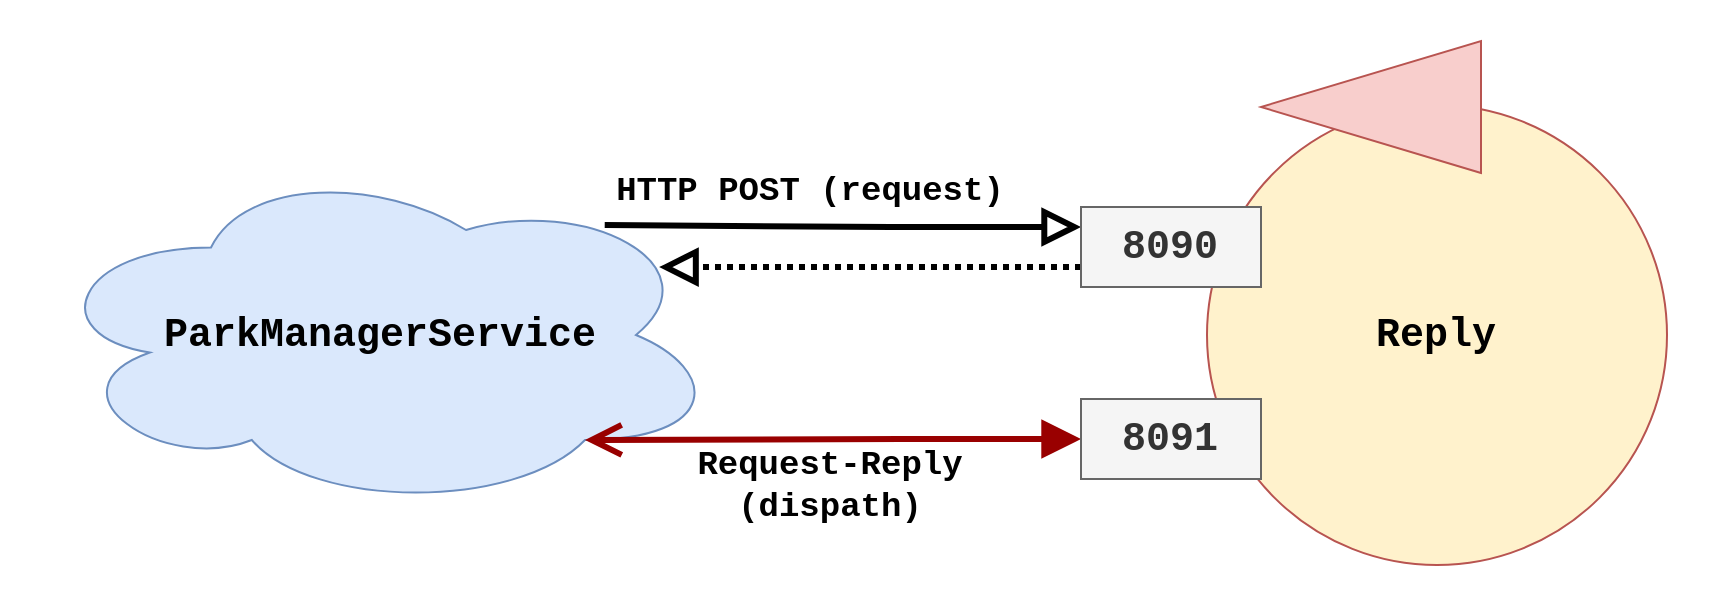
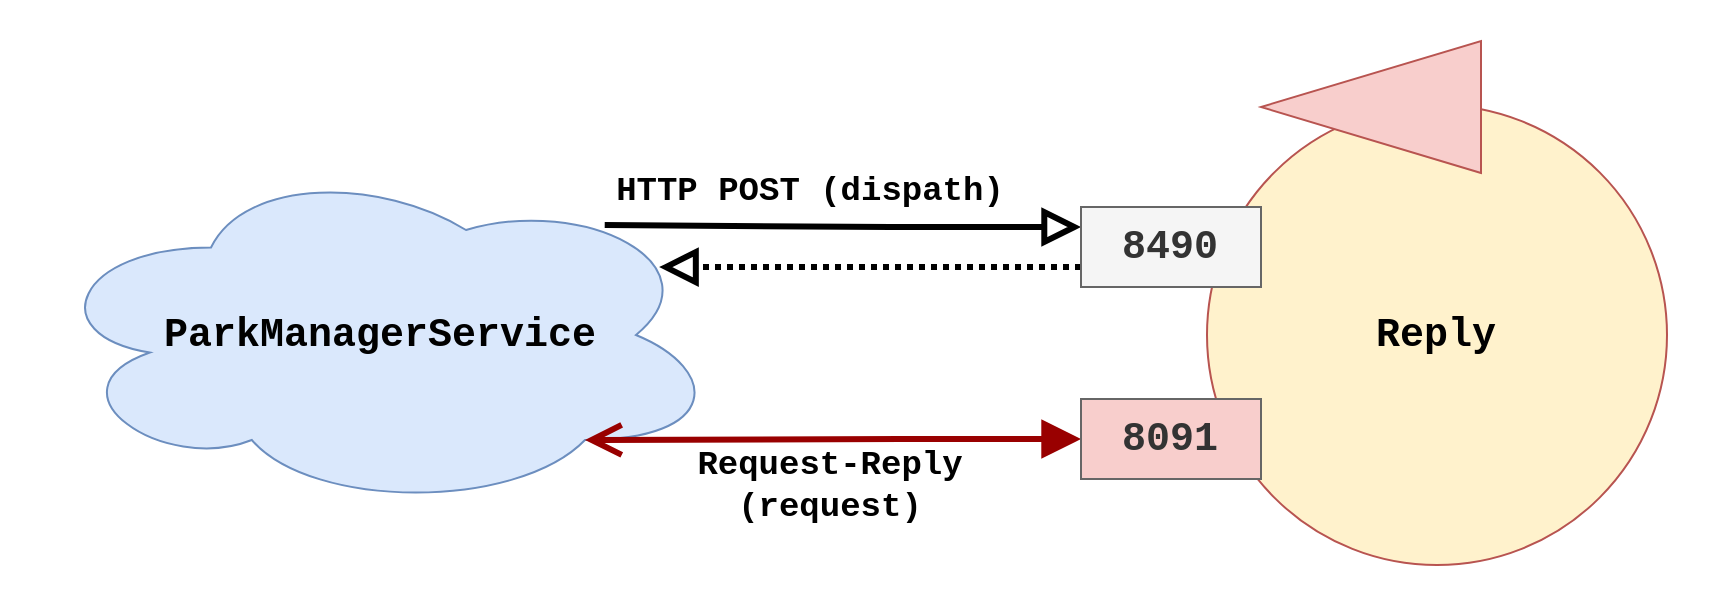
node "HTTP POST (request)": label "HTTP POST (request)" -> "HTTP POST (dispath)"
node "8090": label "8090" -> "8490"
node "8091": fillcolor #f5f5f5 -> #f8cecc
node "Request-Reply (dispath)": label "Request-Reply (dispath)" -> "Request-Reply (request)"
